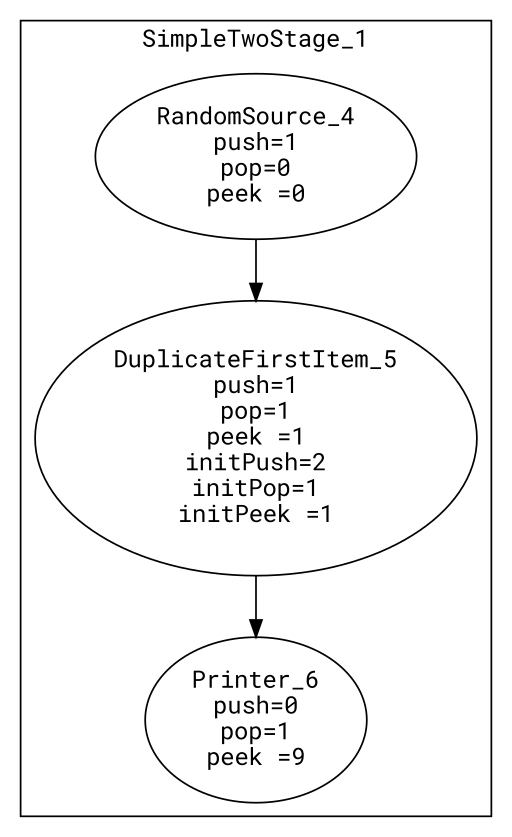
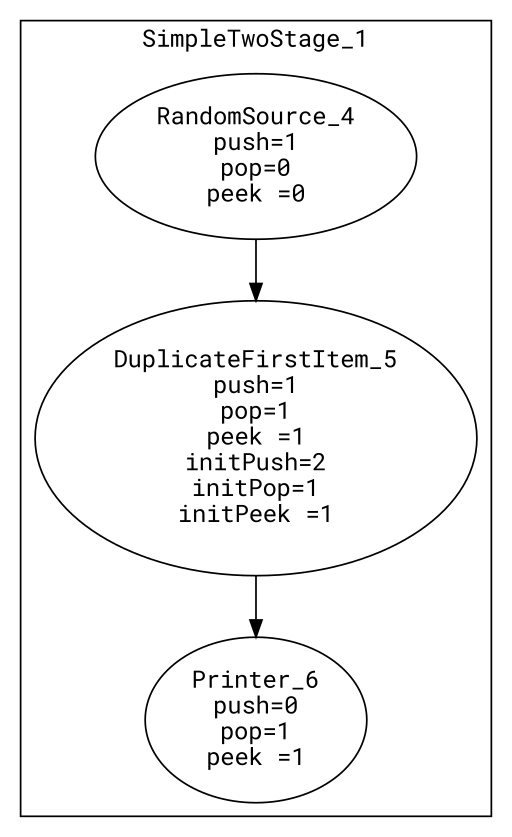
node "Printer_6 push=0 pop=1 peek =9": label "Printer_6 push=0 pop=1 peek =9" -> "Printer_6 push=0 pop=1 peek =1"
